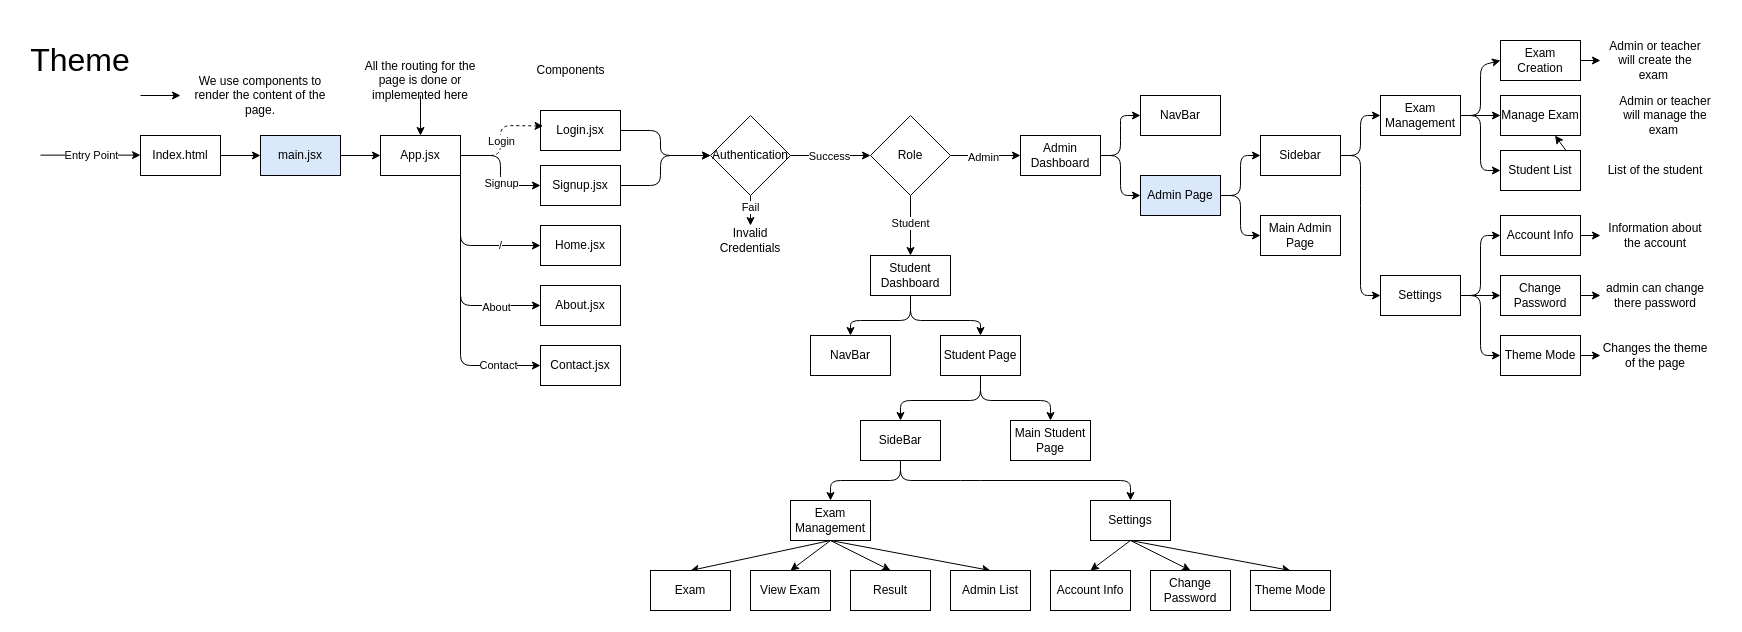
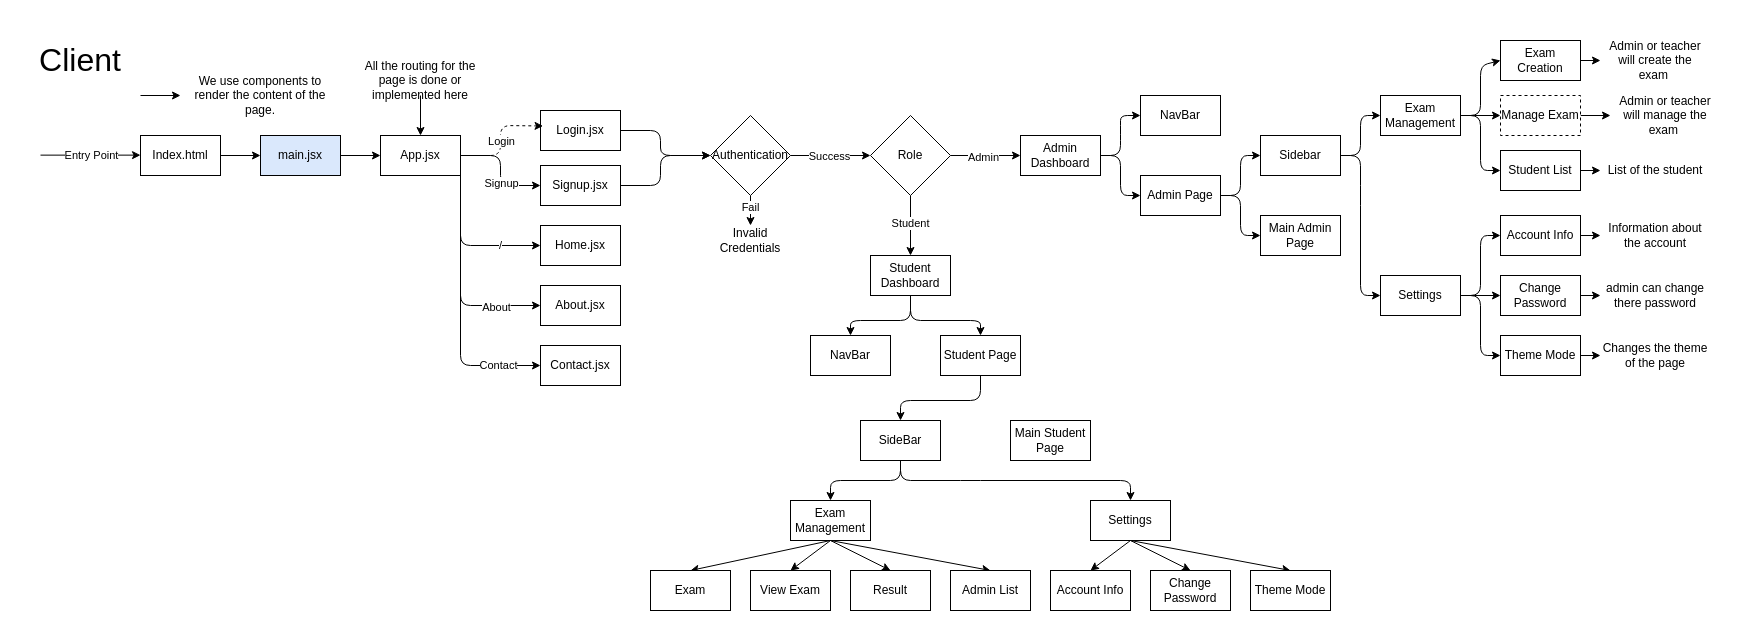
node "Theme": label "Theme" -> "Client"
node "Components": removed
node "Manage Exam": style solid -> dashed
edge "Manage Exam" -> "Admin or teacher will manage the exam": added
edge "Student List" -> "Manage Exam": now "Student List" -> "List of the student"
node "Admin Page": fillcolor #dae8fc -> #ffffff
edge "Student Page" -> "Main Student Page": removed
